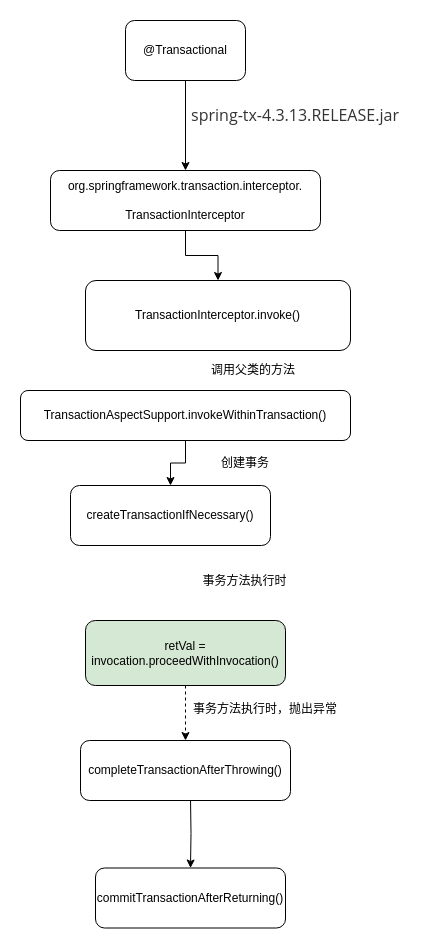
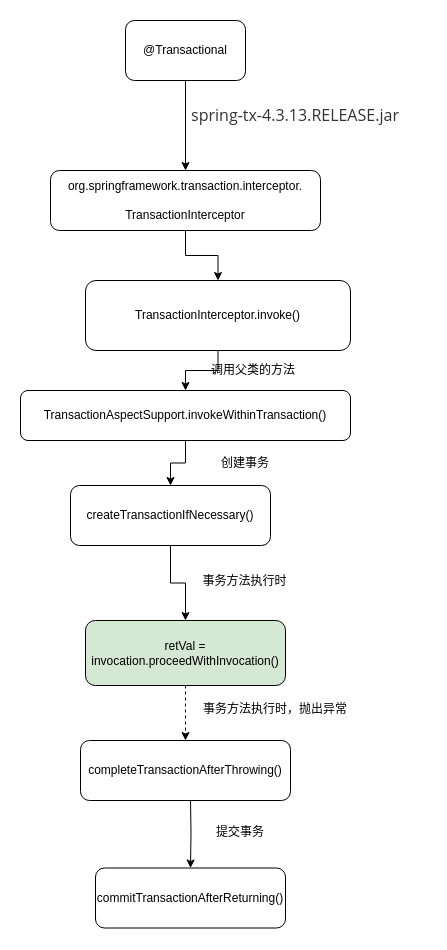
edge "TransactionInterceptor.invoke()" -> "TransactionAspectSupport.invokeWithinTransaction()": added
edge "createTransactionIfNecessary()" -> "retVal = invocation.proceedWithInvocation()": added
node "事务方法执行时，抛出异常": moved (266, 709) -> (276, 709)
node "提交事务": added
